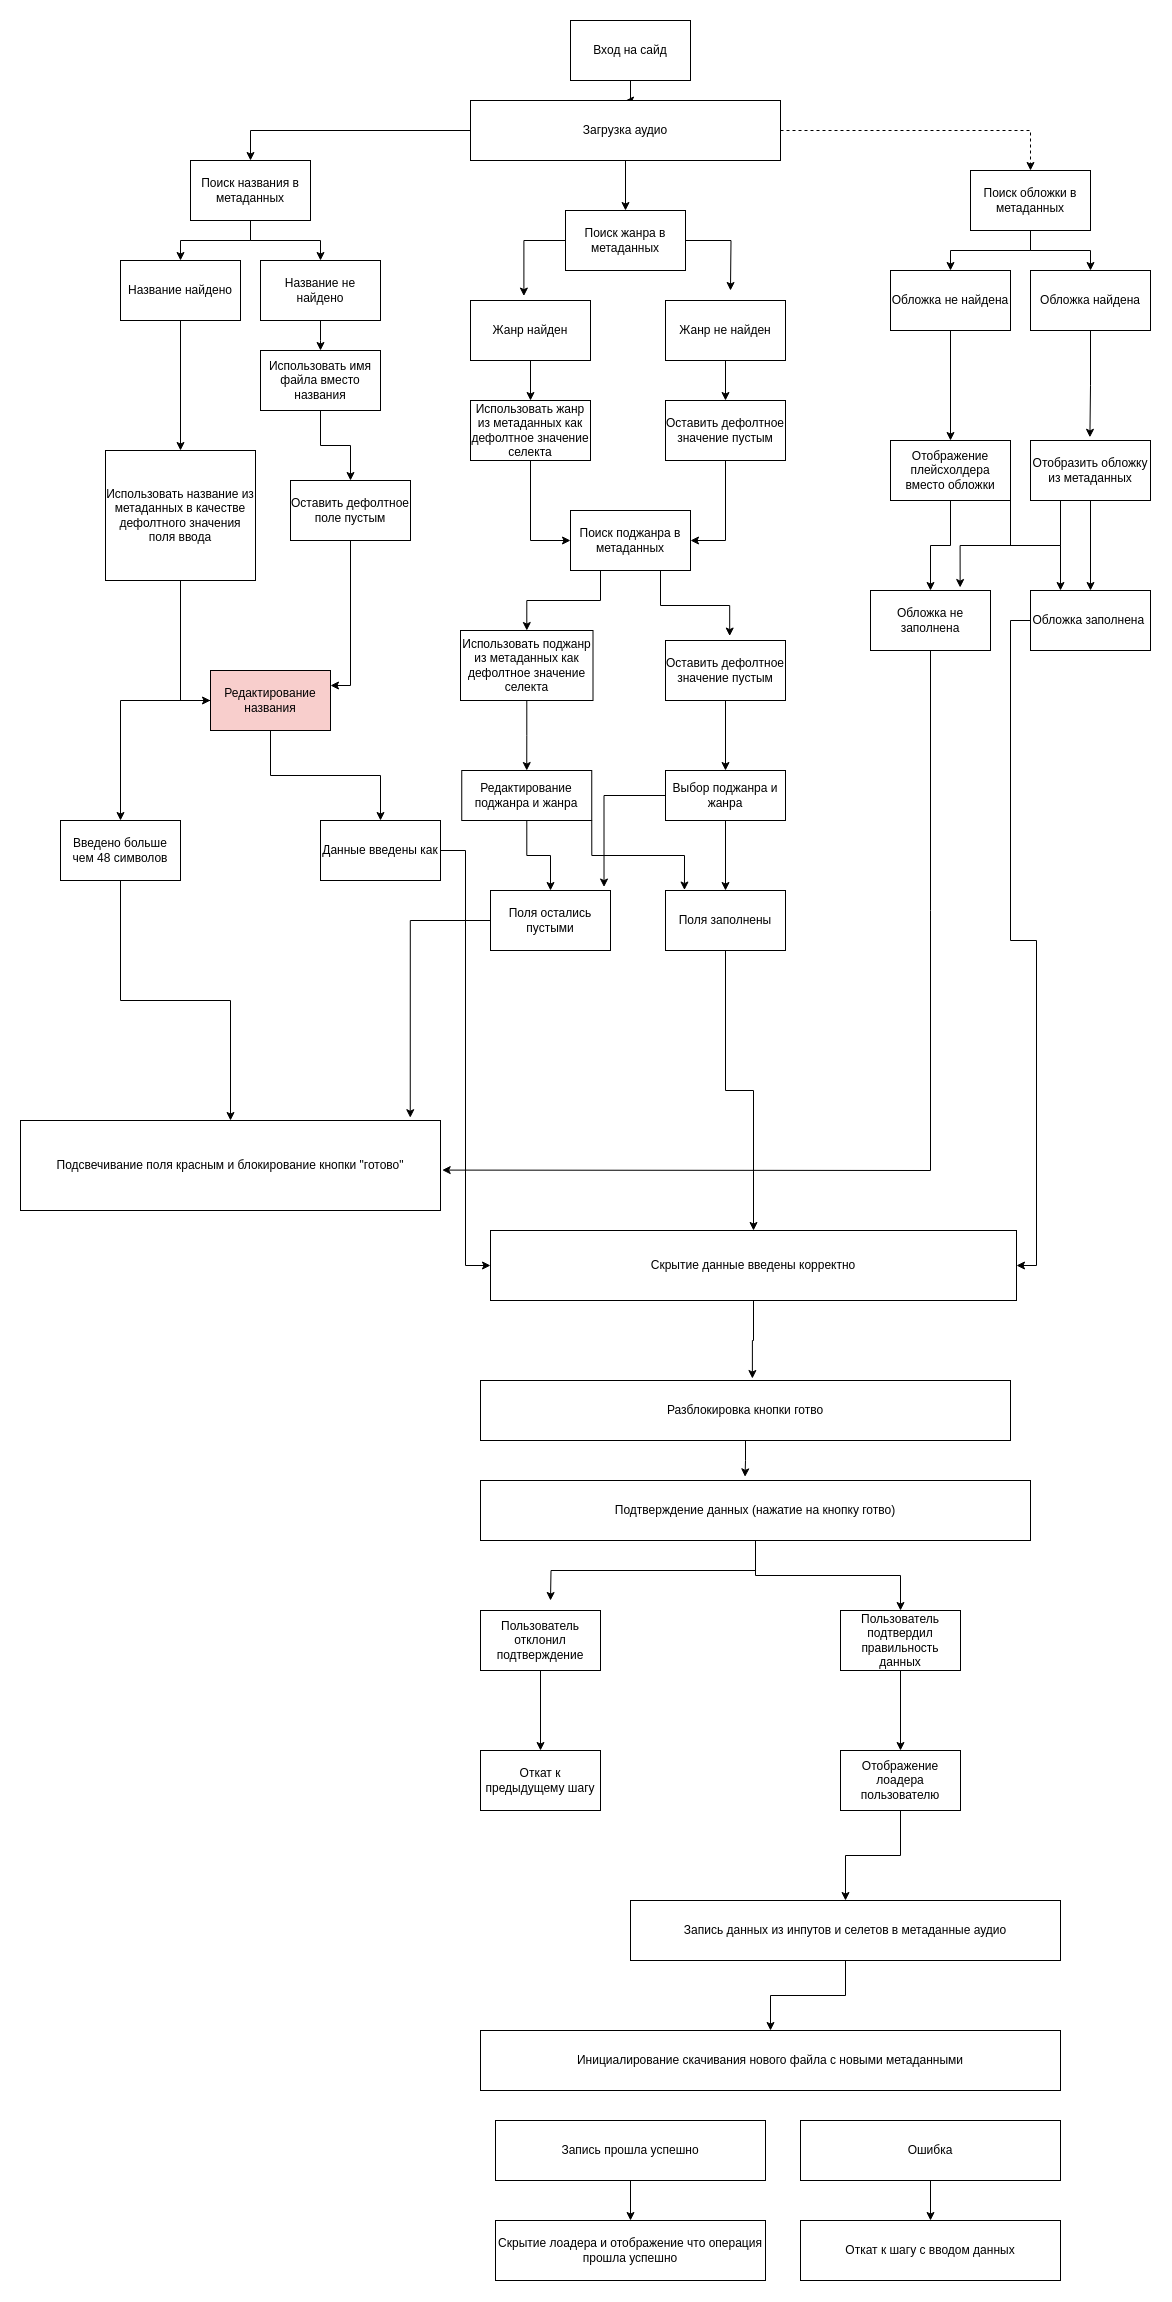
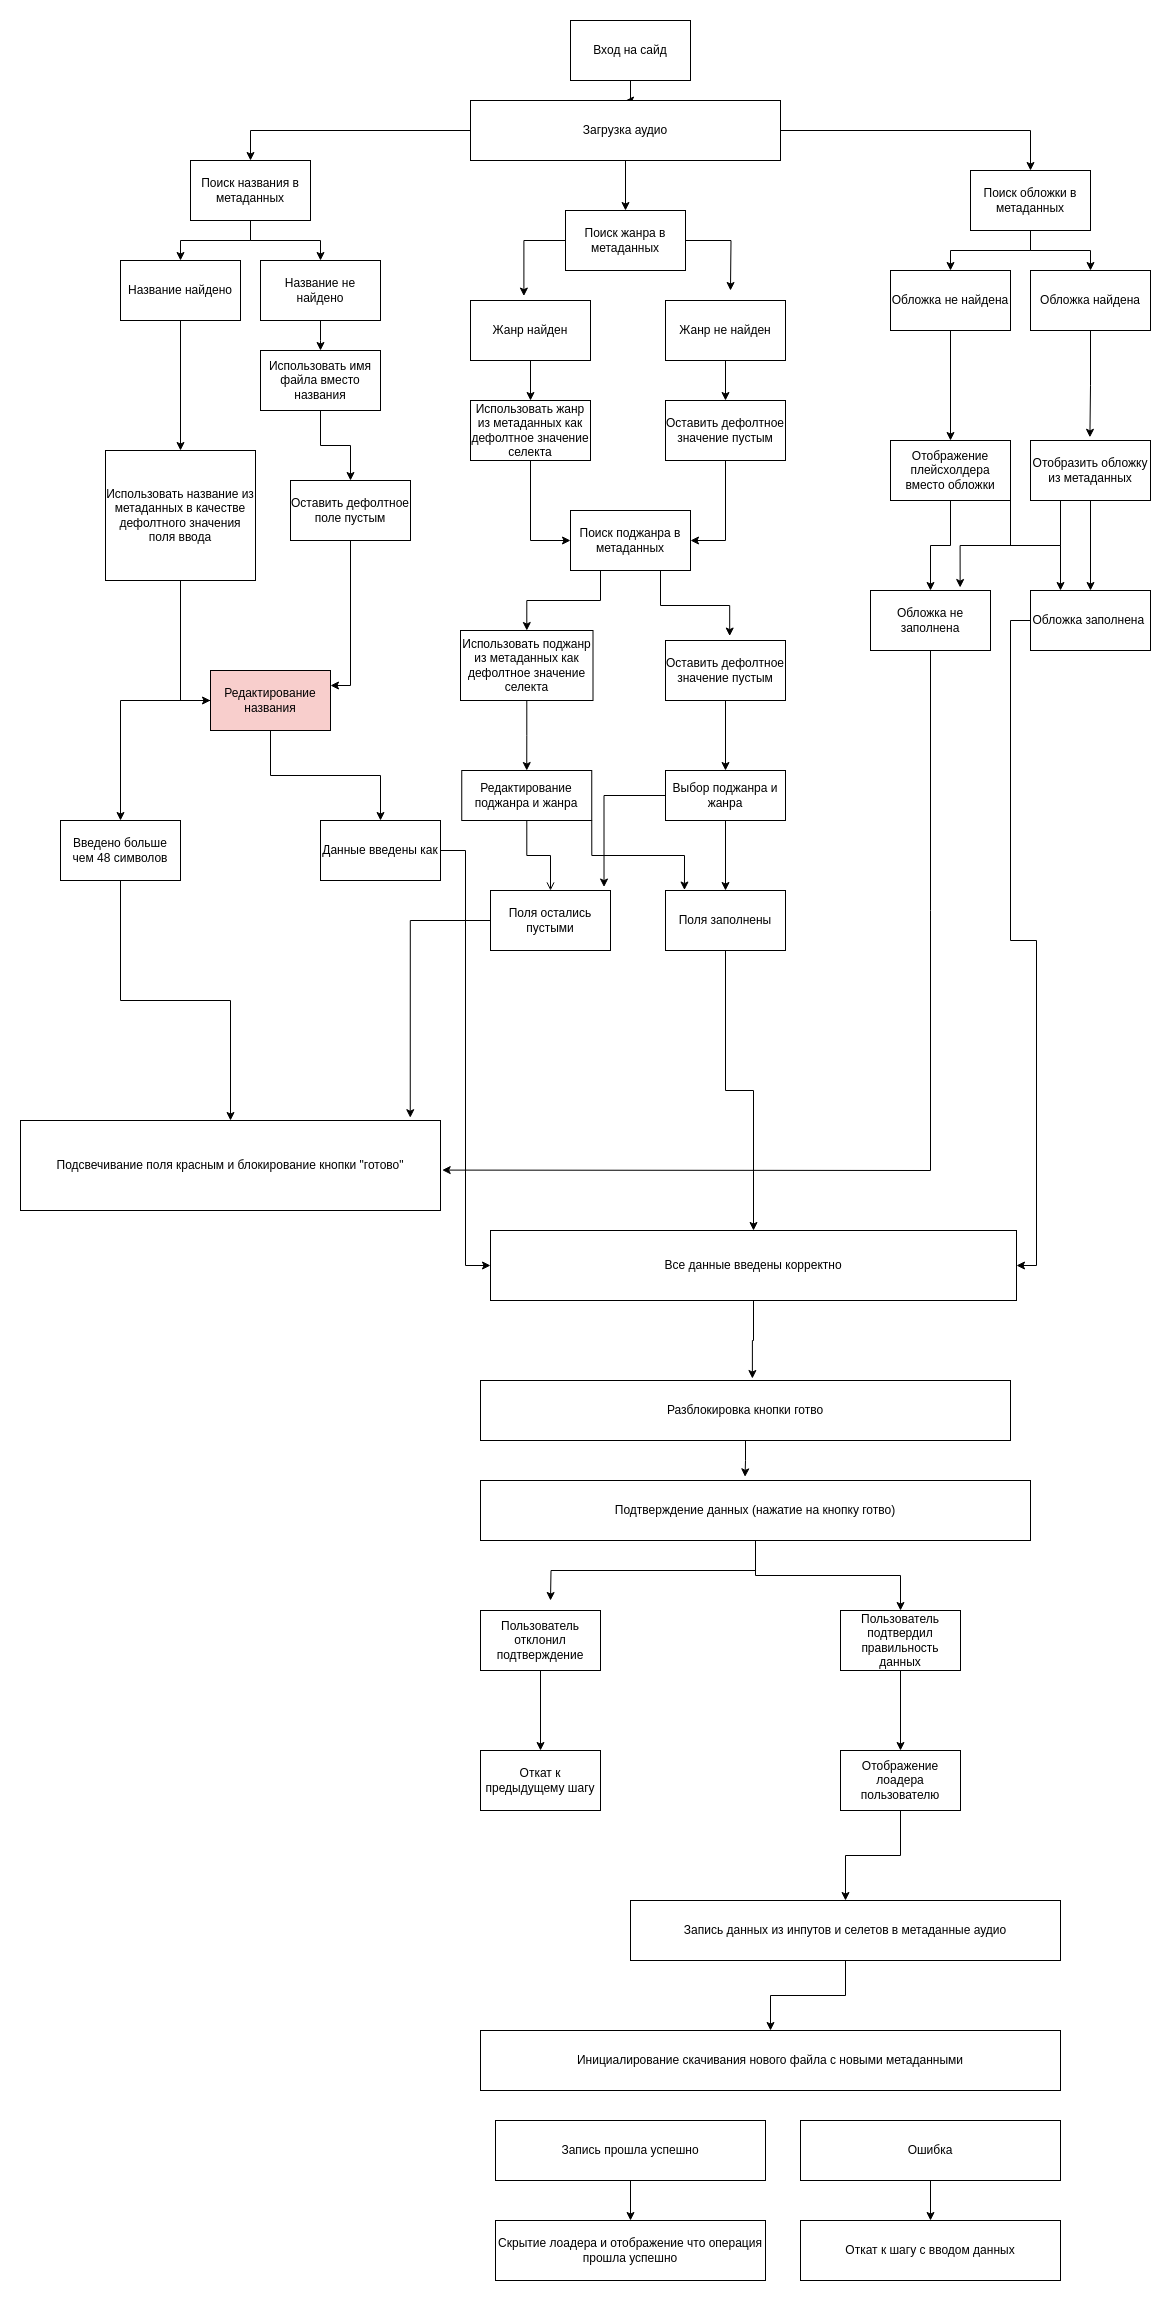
edge "Загрузка аудио" -> "Поиск обложки в метаданных": style dashed -> solid
edge "Редактирование поджанра и жанра" -> "Поля остались пустыми": arrowhead classic -> open
node "Скрытие данные введены корректно": label "Скрытие данные введены корректно" -> "Все данные введены корректно"
